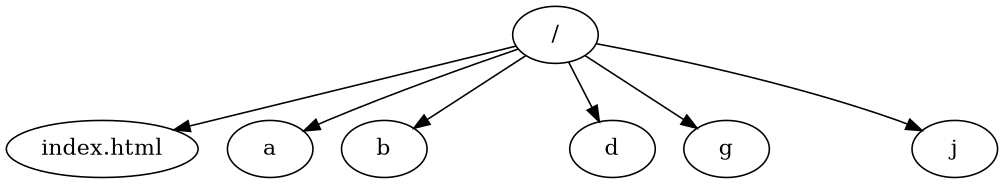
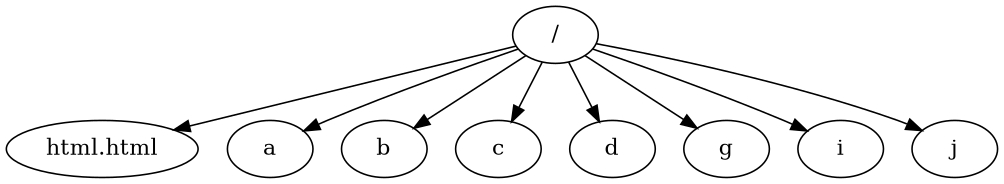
node "index.html": label "index.html" -> "html.html"
node "c": added
node "i": added
